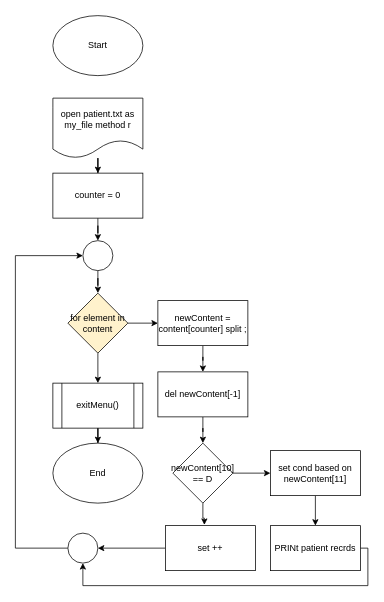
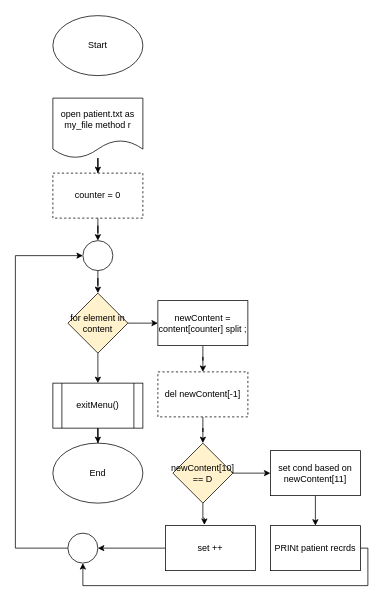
node "counter = 0": style solid -> dashed
node "del newContent[-1]": style solid -> dashed
node "newContent[10] == D": fillcolor #ffffff -> #fff2cc
